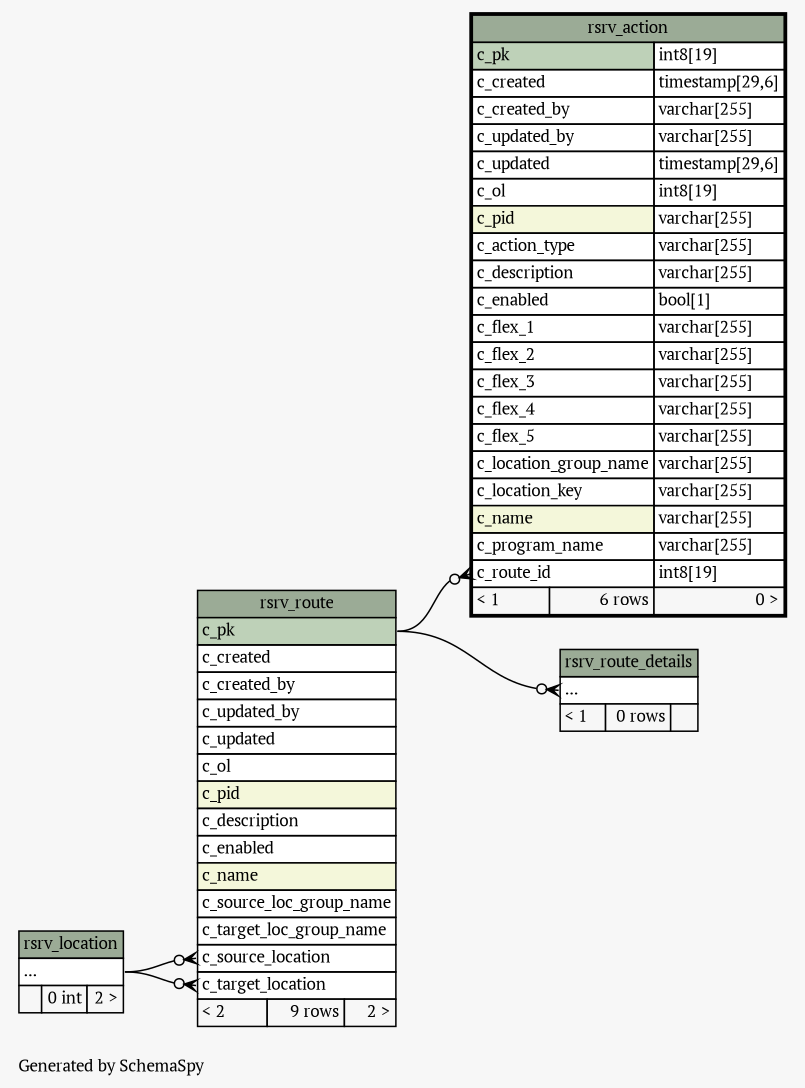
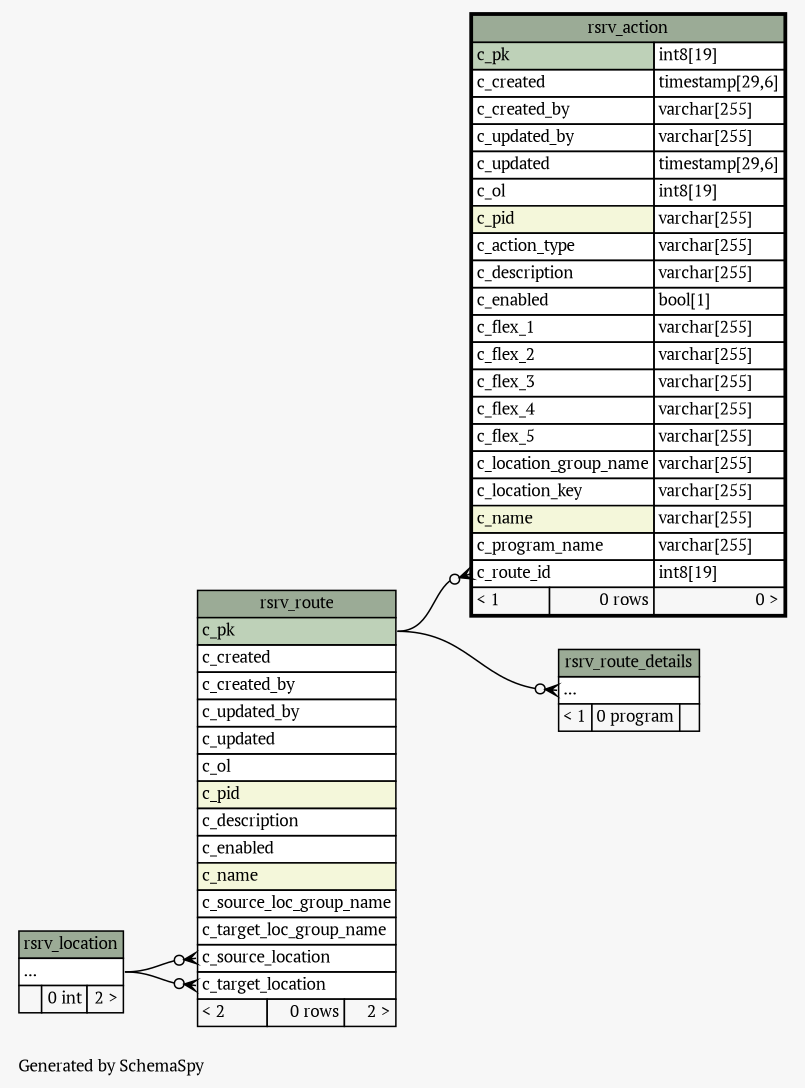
node "rsrv_action": text "6 rows" -> "0 rows"
node "rsrv_route_details": text "0 rows" -> "0 program"
node "rsrv_route": text "9 rows" -> "0 rows"
